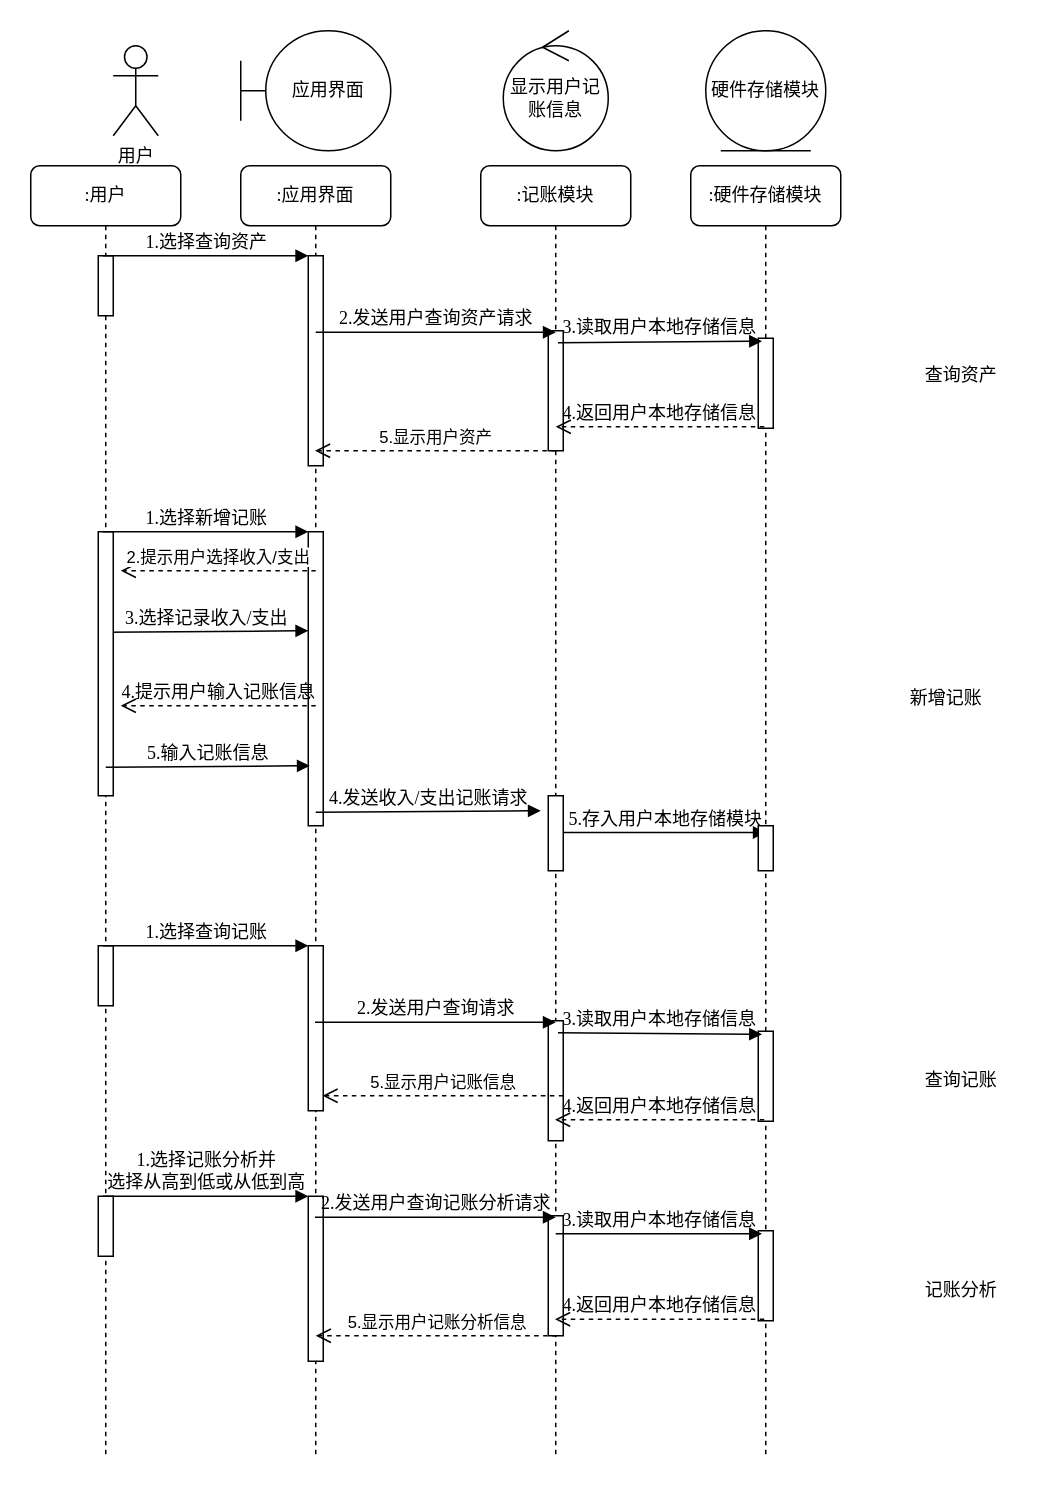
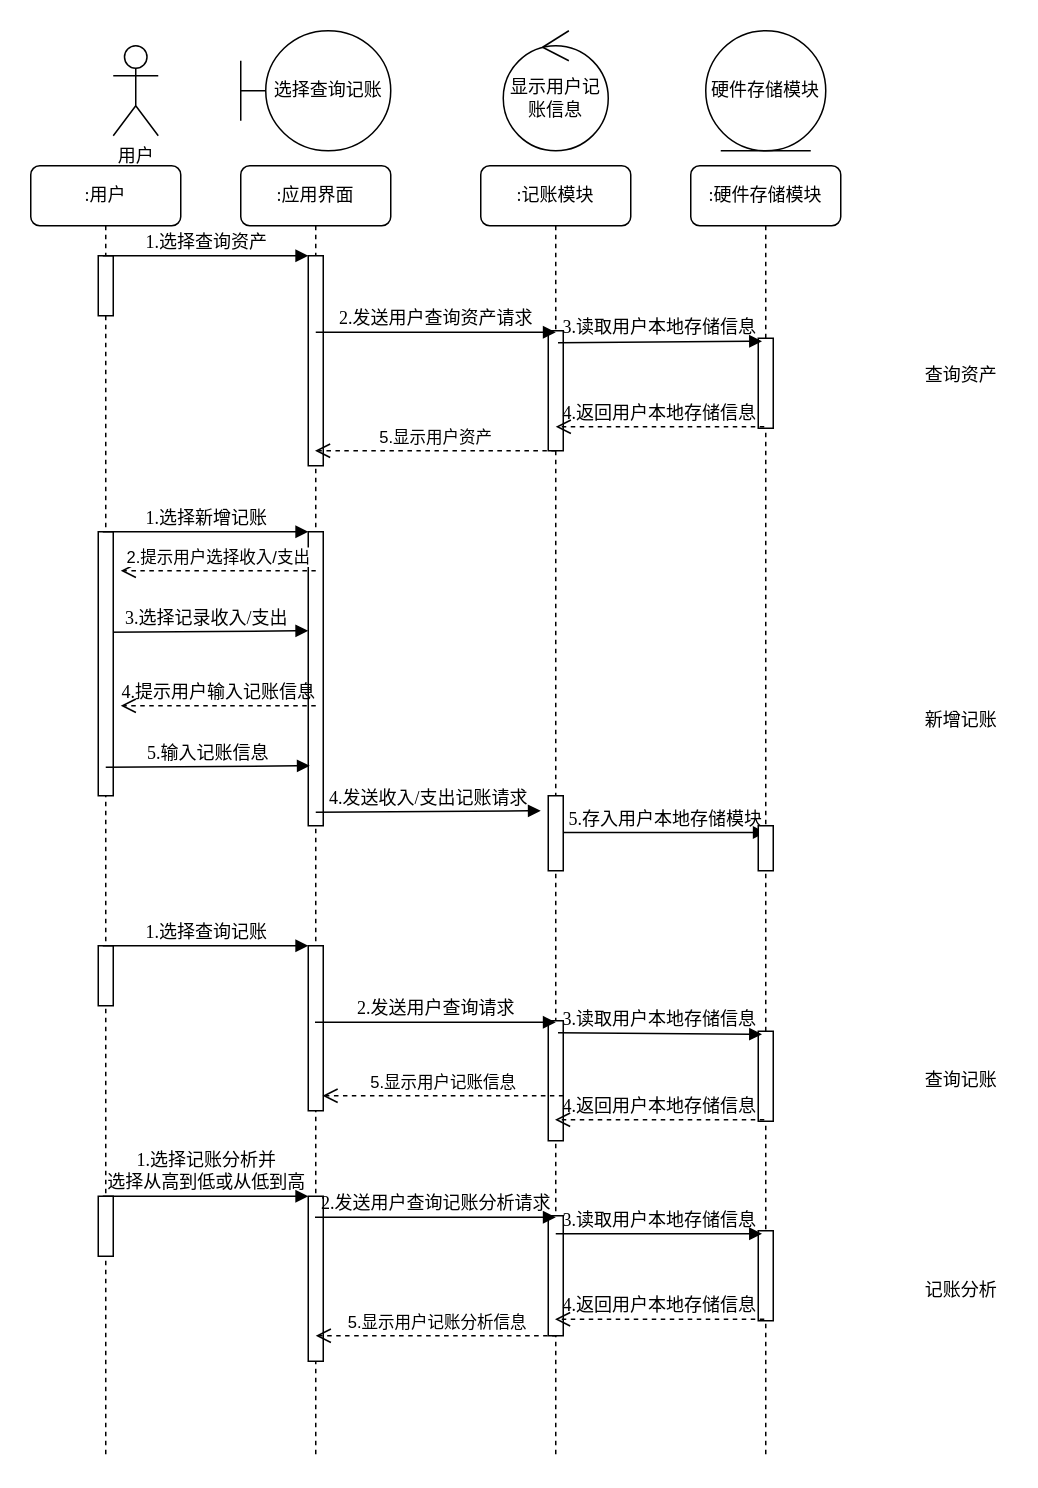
node "应用界面": label "应用界面" -> "选择查询记账"
node "新增记账": moved (946, 698) -> (961, 721)
